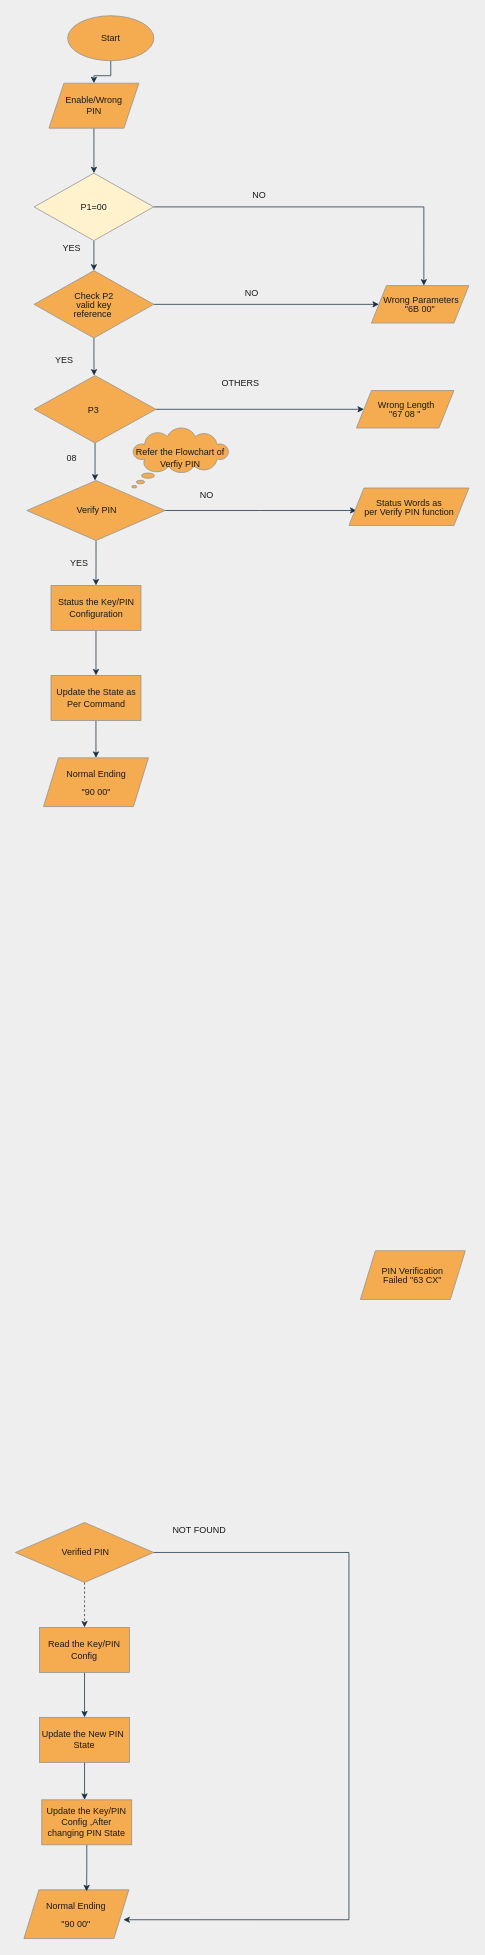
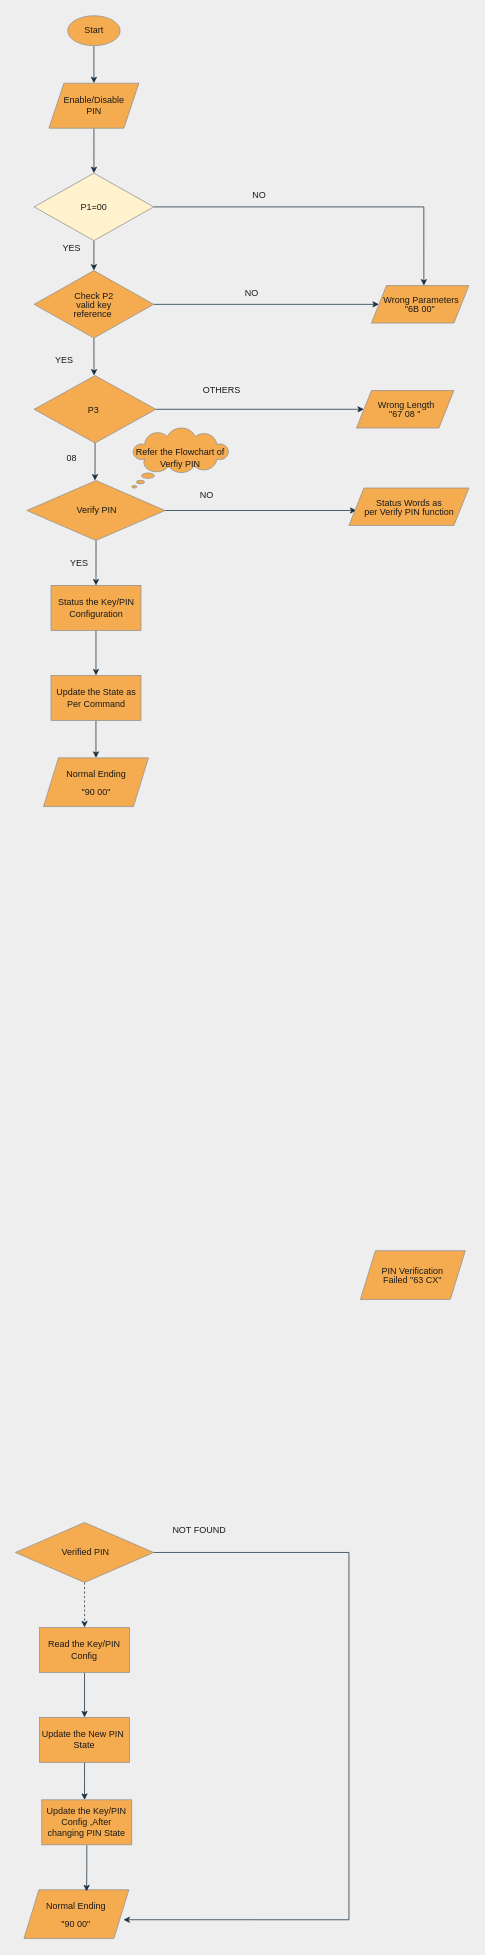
node "Start": size 86x45 -> 53x30
node "Enable/Wrong PIN": label "Enable/Wrong PIN" -> "Enable/Disable PIN"
node "OTHERS": moved (240, 383) -> (222, 390)
